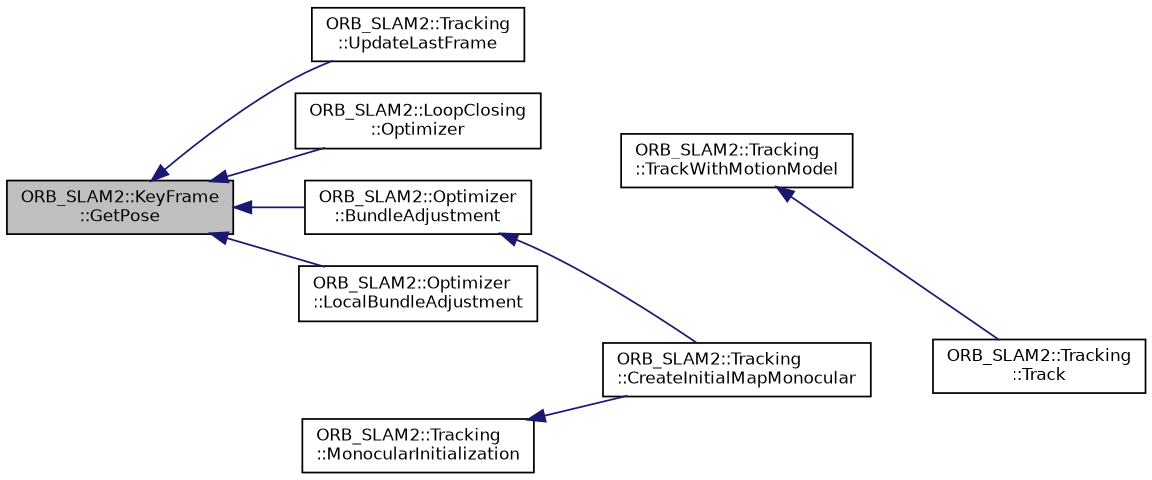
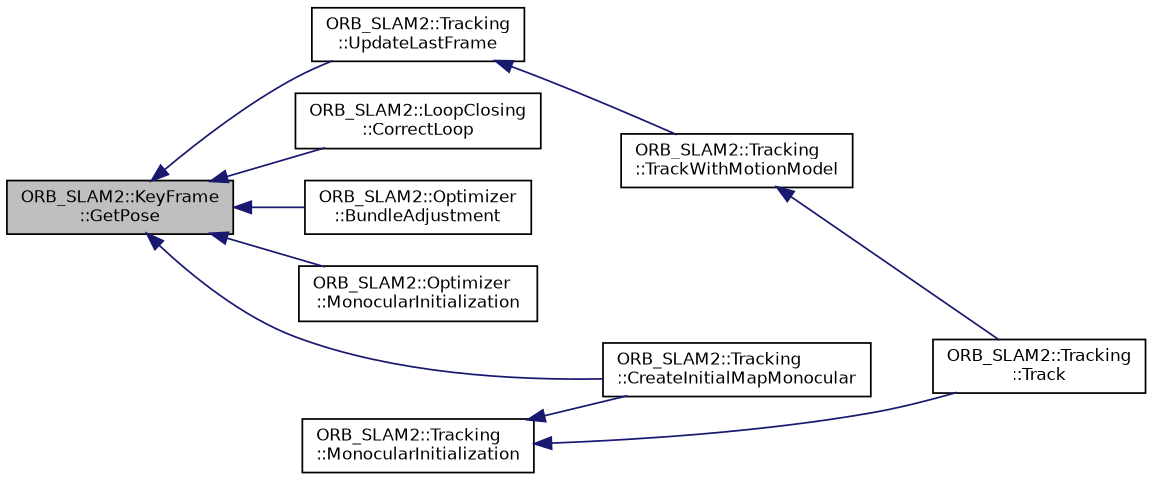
edge "ORB_SLAM2::Tracking ::TrackWithMotionModel" -> "ORB_SLAM2::Tracking ::UpdateLastFrame": added
node "ORB_SLAM2::LoopClosing ::Optimizer": label "ORB_SLAM2::LoopClosing ::Optimizer" -> "ORB_SLAM2::LoopClosing ::CorrectLoop"
edge "ORB_SLAM2::Tracking ::CreateInitialMapMonocular" -> "ORB_SLAM2::Optimizer ::BundleAdjustment": now "ORB_SLAM2::Tracking ::CreateInitialMapMonocular" -> "ORB_SLAM2::KeyFrame ::GetPose"
node "ORB_SLAM2::Optimizer ::LocalBundleAdjustment": label "ORB_SLAM2::Optimizer ::LocalBundleAdjustment" -> "ORB_SLAM2::Optimizer ::MonocularInitialization"
edge "ORB_SLAM2::Tracking ::Track" -> "ORB_SLAM2::Tracking ::MonocularInitialization": added
